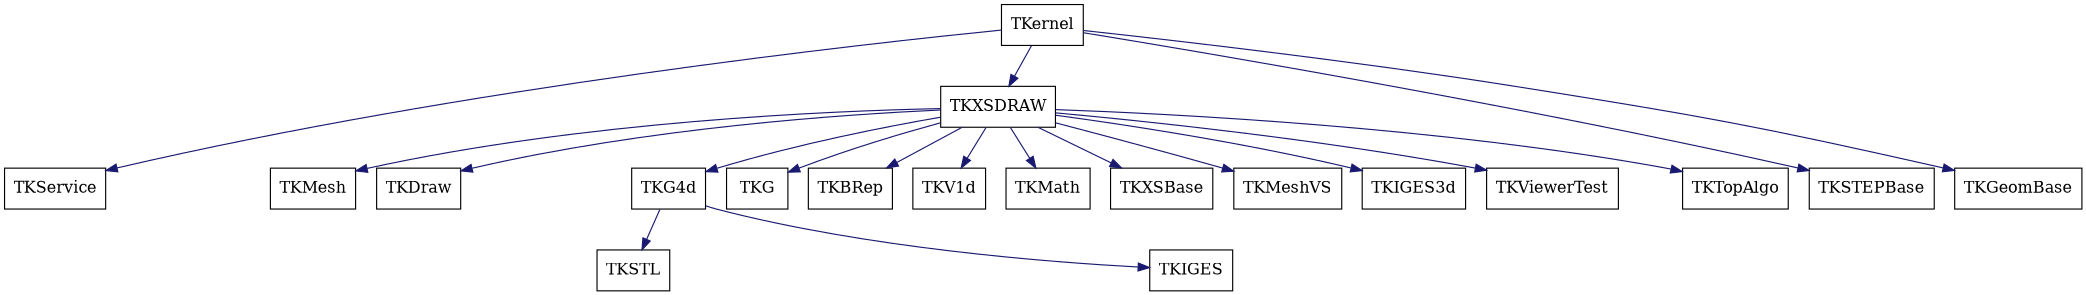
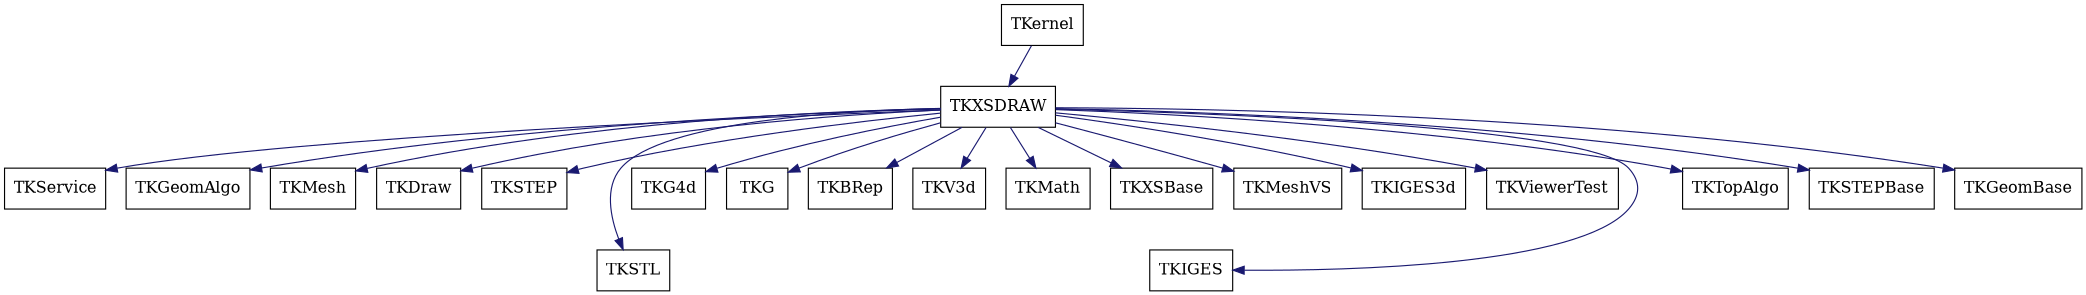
edge "TKernel" -> "TKService": now "TKXSDRAW" -> "TKService"
edge "TKernel" -> "TKGeomBase": now "TKXSDRAW" -> "TKGeomBase"
edge "TKernel" -> "TKSTEPBase": now "TKXSDRAW" -> "TKSTEPBase"
node "TKGeomAlgo": added
node "TKSTEP": added
node "TKV1d": label "TKV1d" -> "TKV3d"
edge "TKG4d" -> "TKSTL": now "TKXSDRAW" -> "TKSTL"
edge "TKG4d" -> "TKIGES": now "TKXSDRAW" -> "TKIGES"
